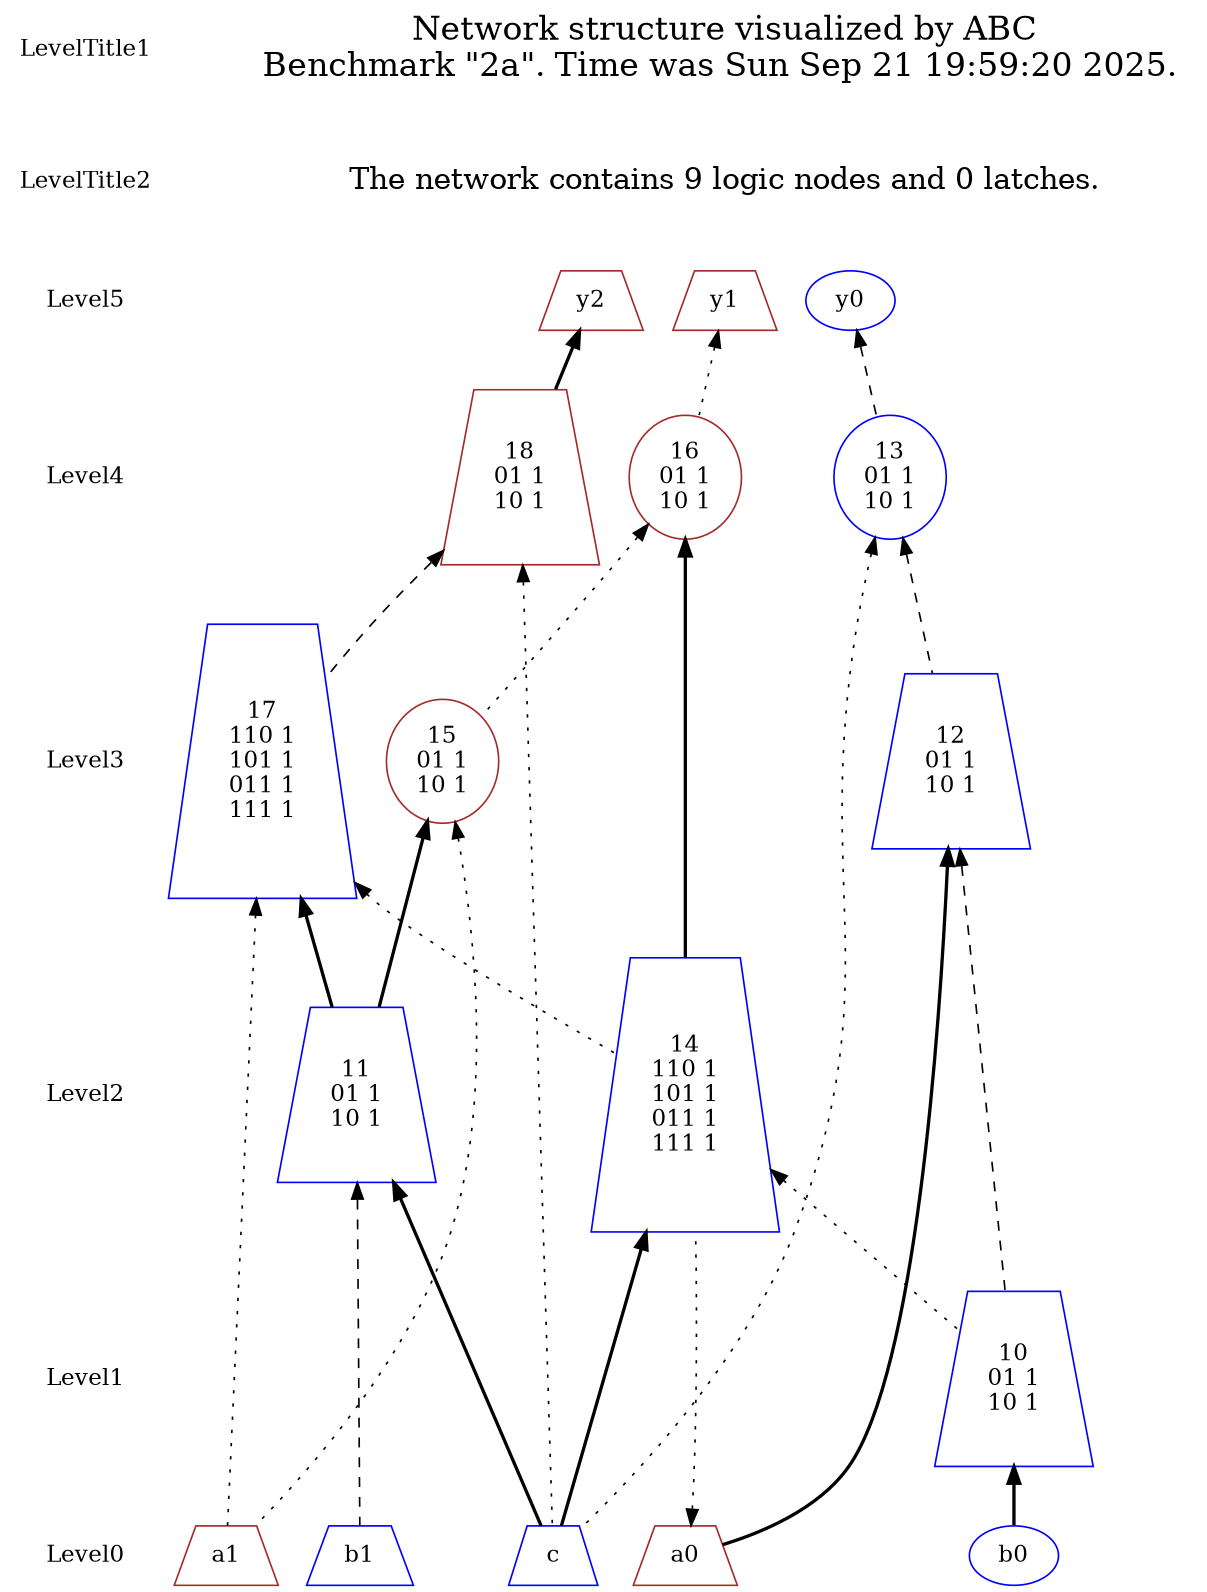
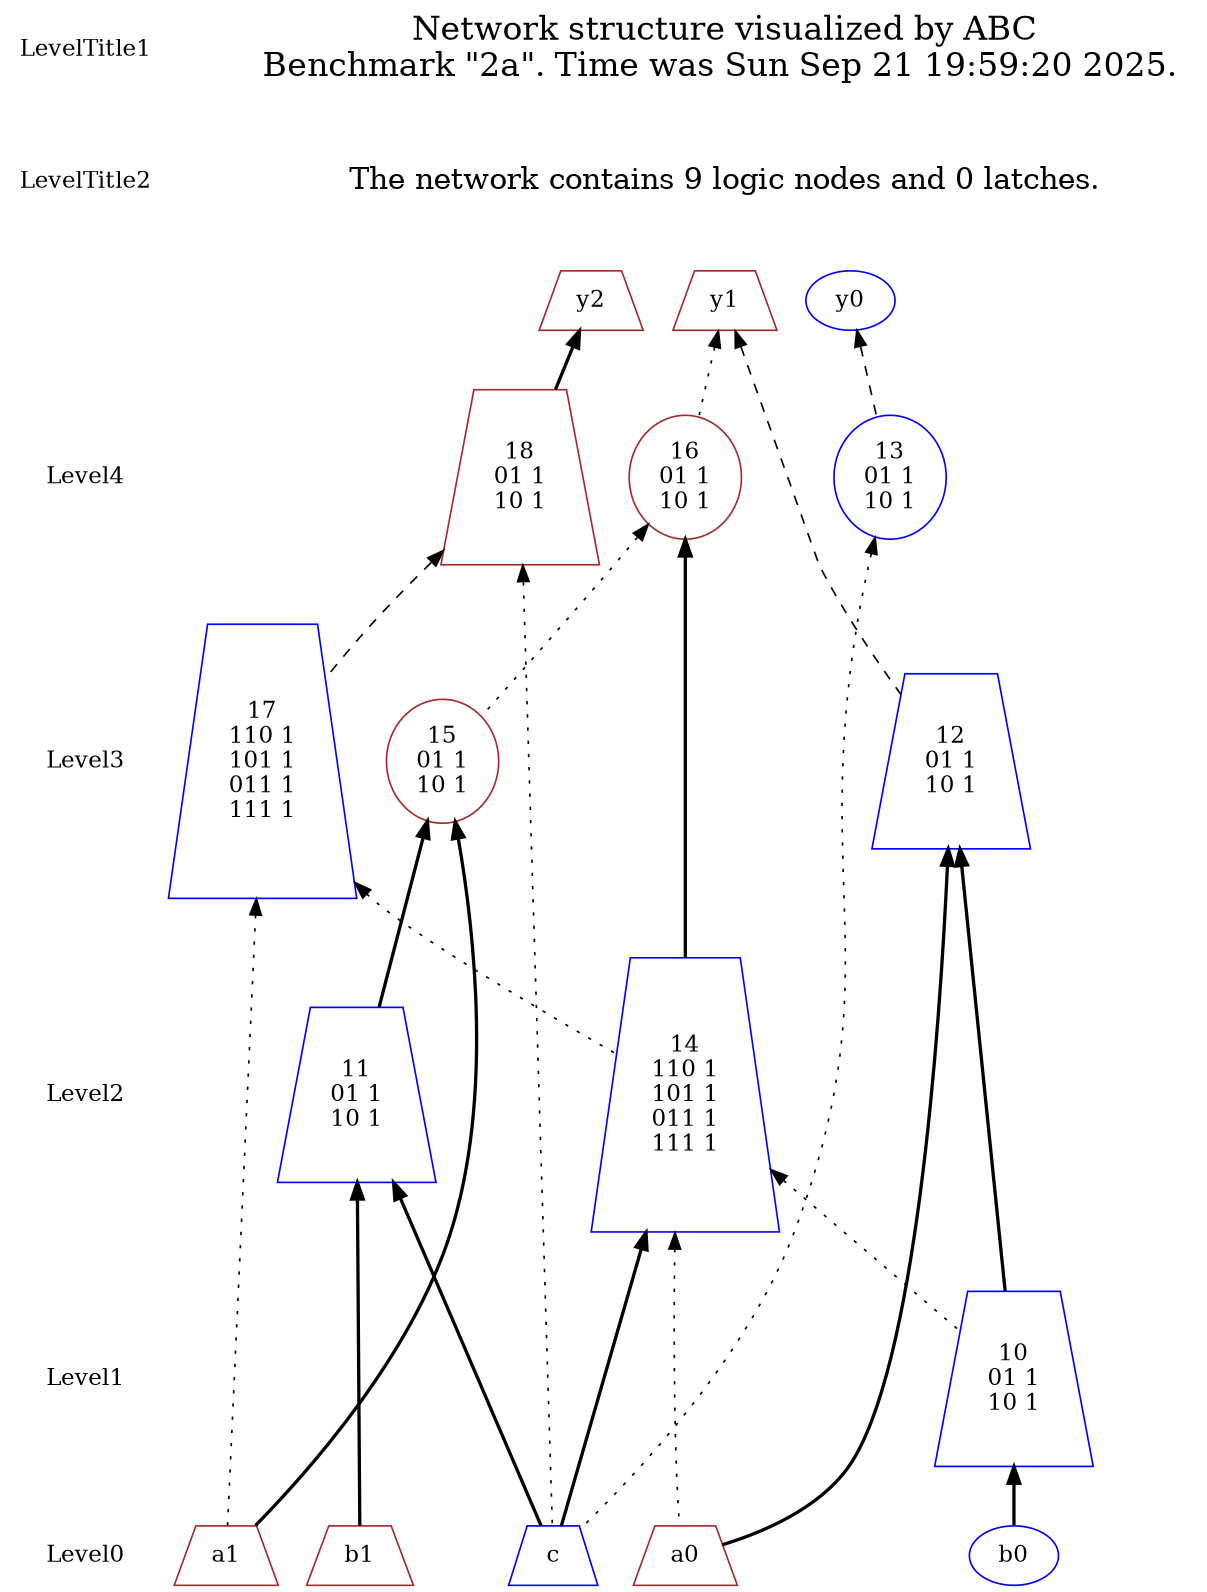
node "Level5": removed
edge "12 01 1 10 1" -> "13 01 1 10 1": now "12 01 1 10 1" -> "y1"
edge "11 01 1 10 1" -> "17 110 1 101 1 011 1 111 1": removed
edge "10 01 1 10 1" -> "12 01 1 10 1": style dashed -> bold
edge "a1" -> "15 01 1 10 1": style dotted -> bold
edge "b1" -> "11 01 1 10 1": style dashed -> bold
edge "14 110 1 101 1 011 1 111 1" -> "a0": reversed
node "b1": color blue -> brown
